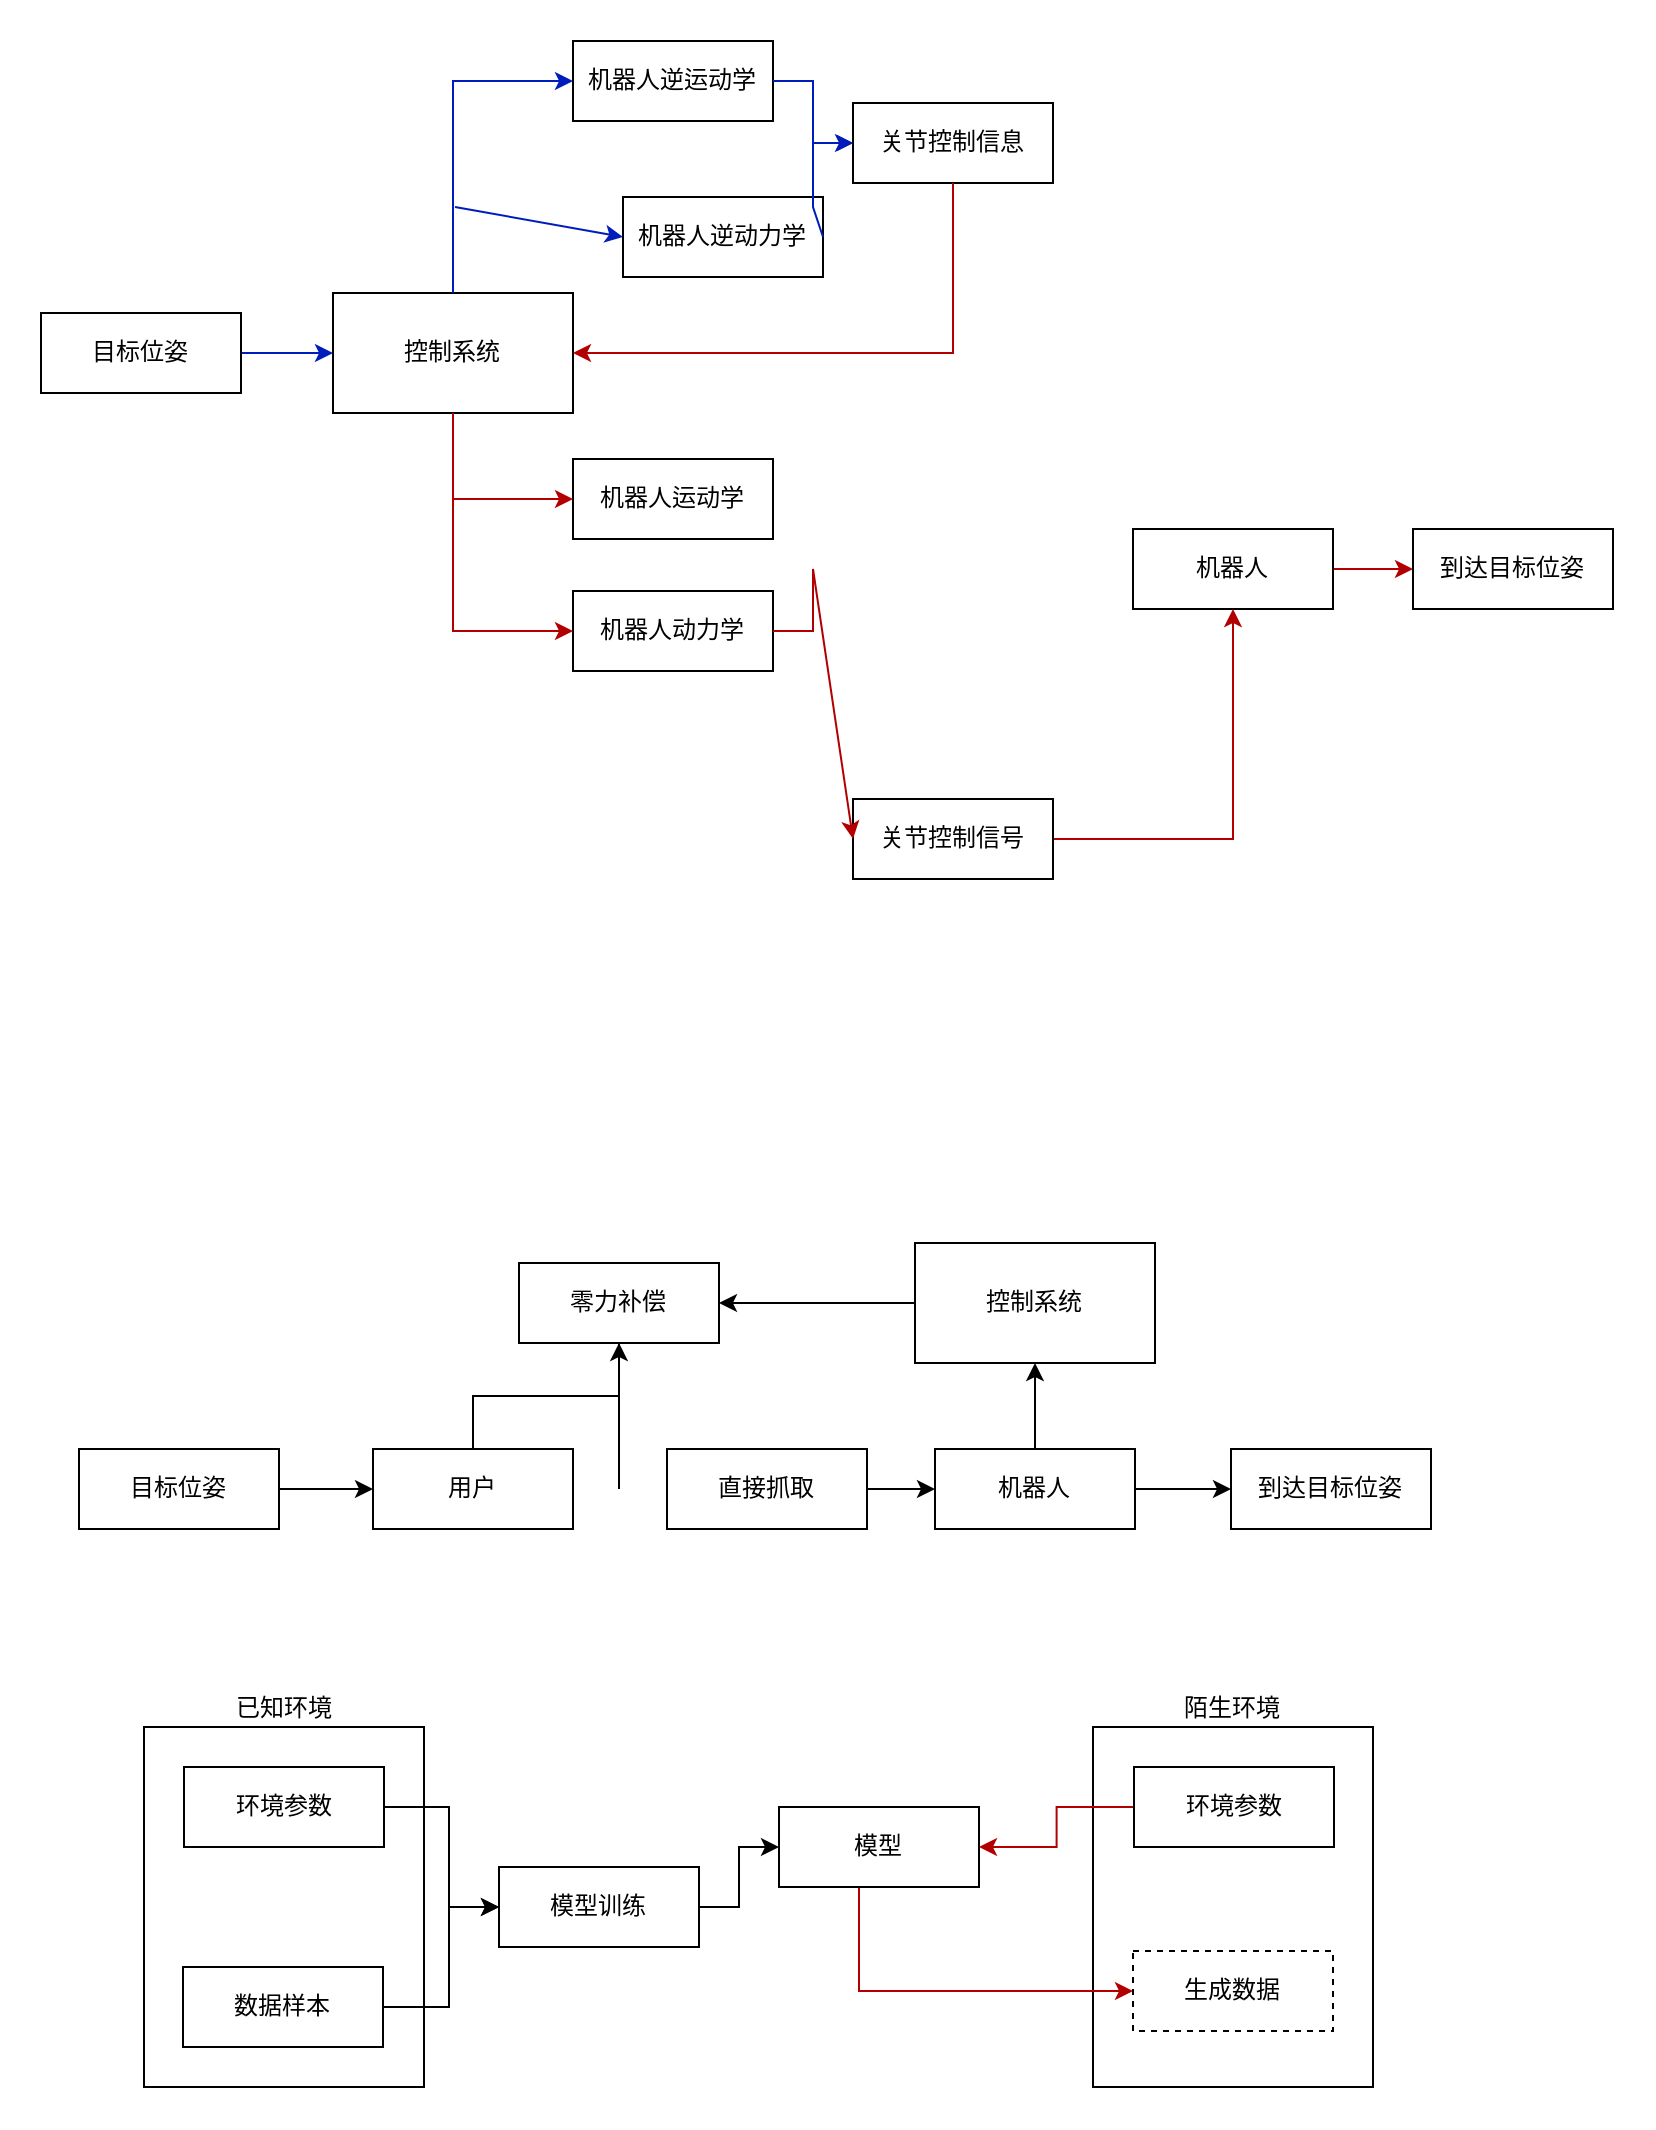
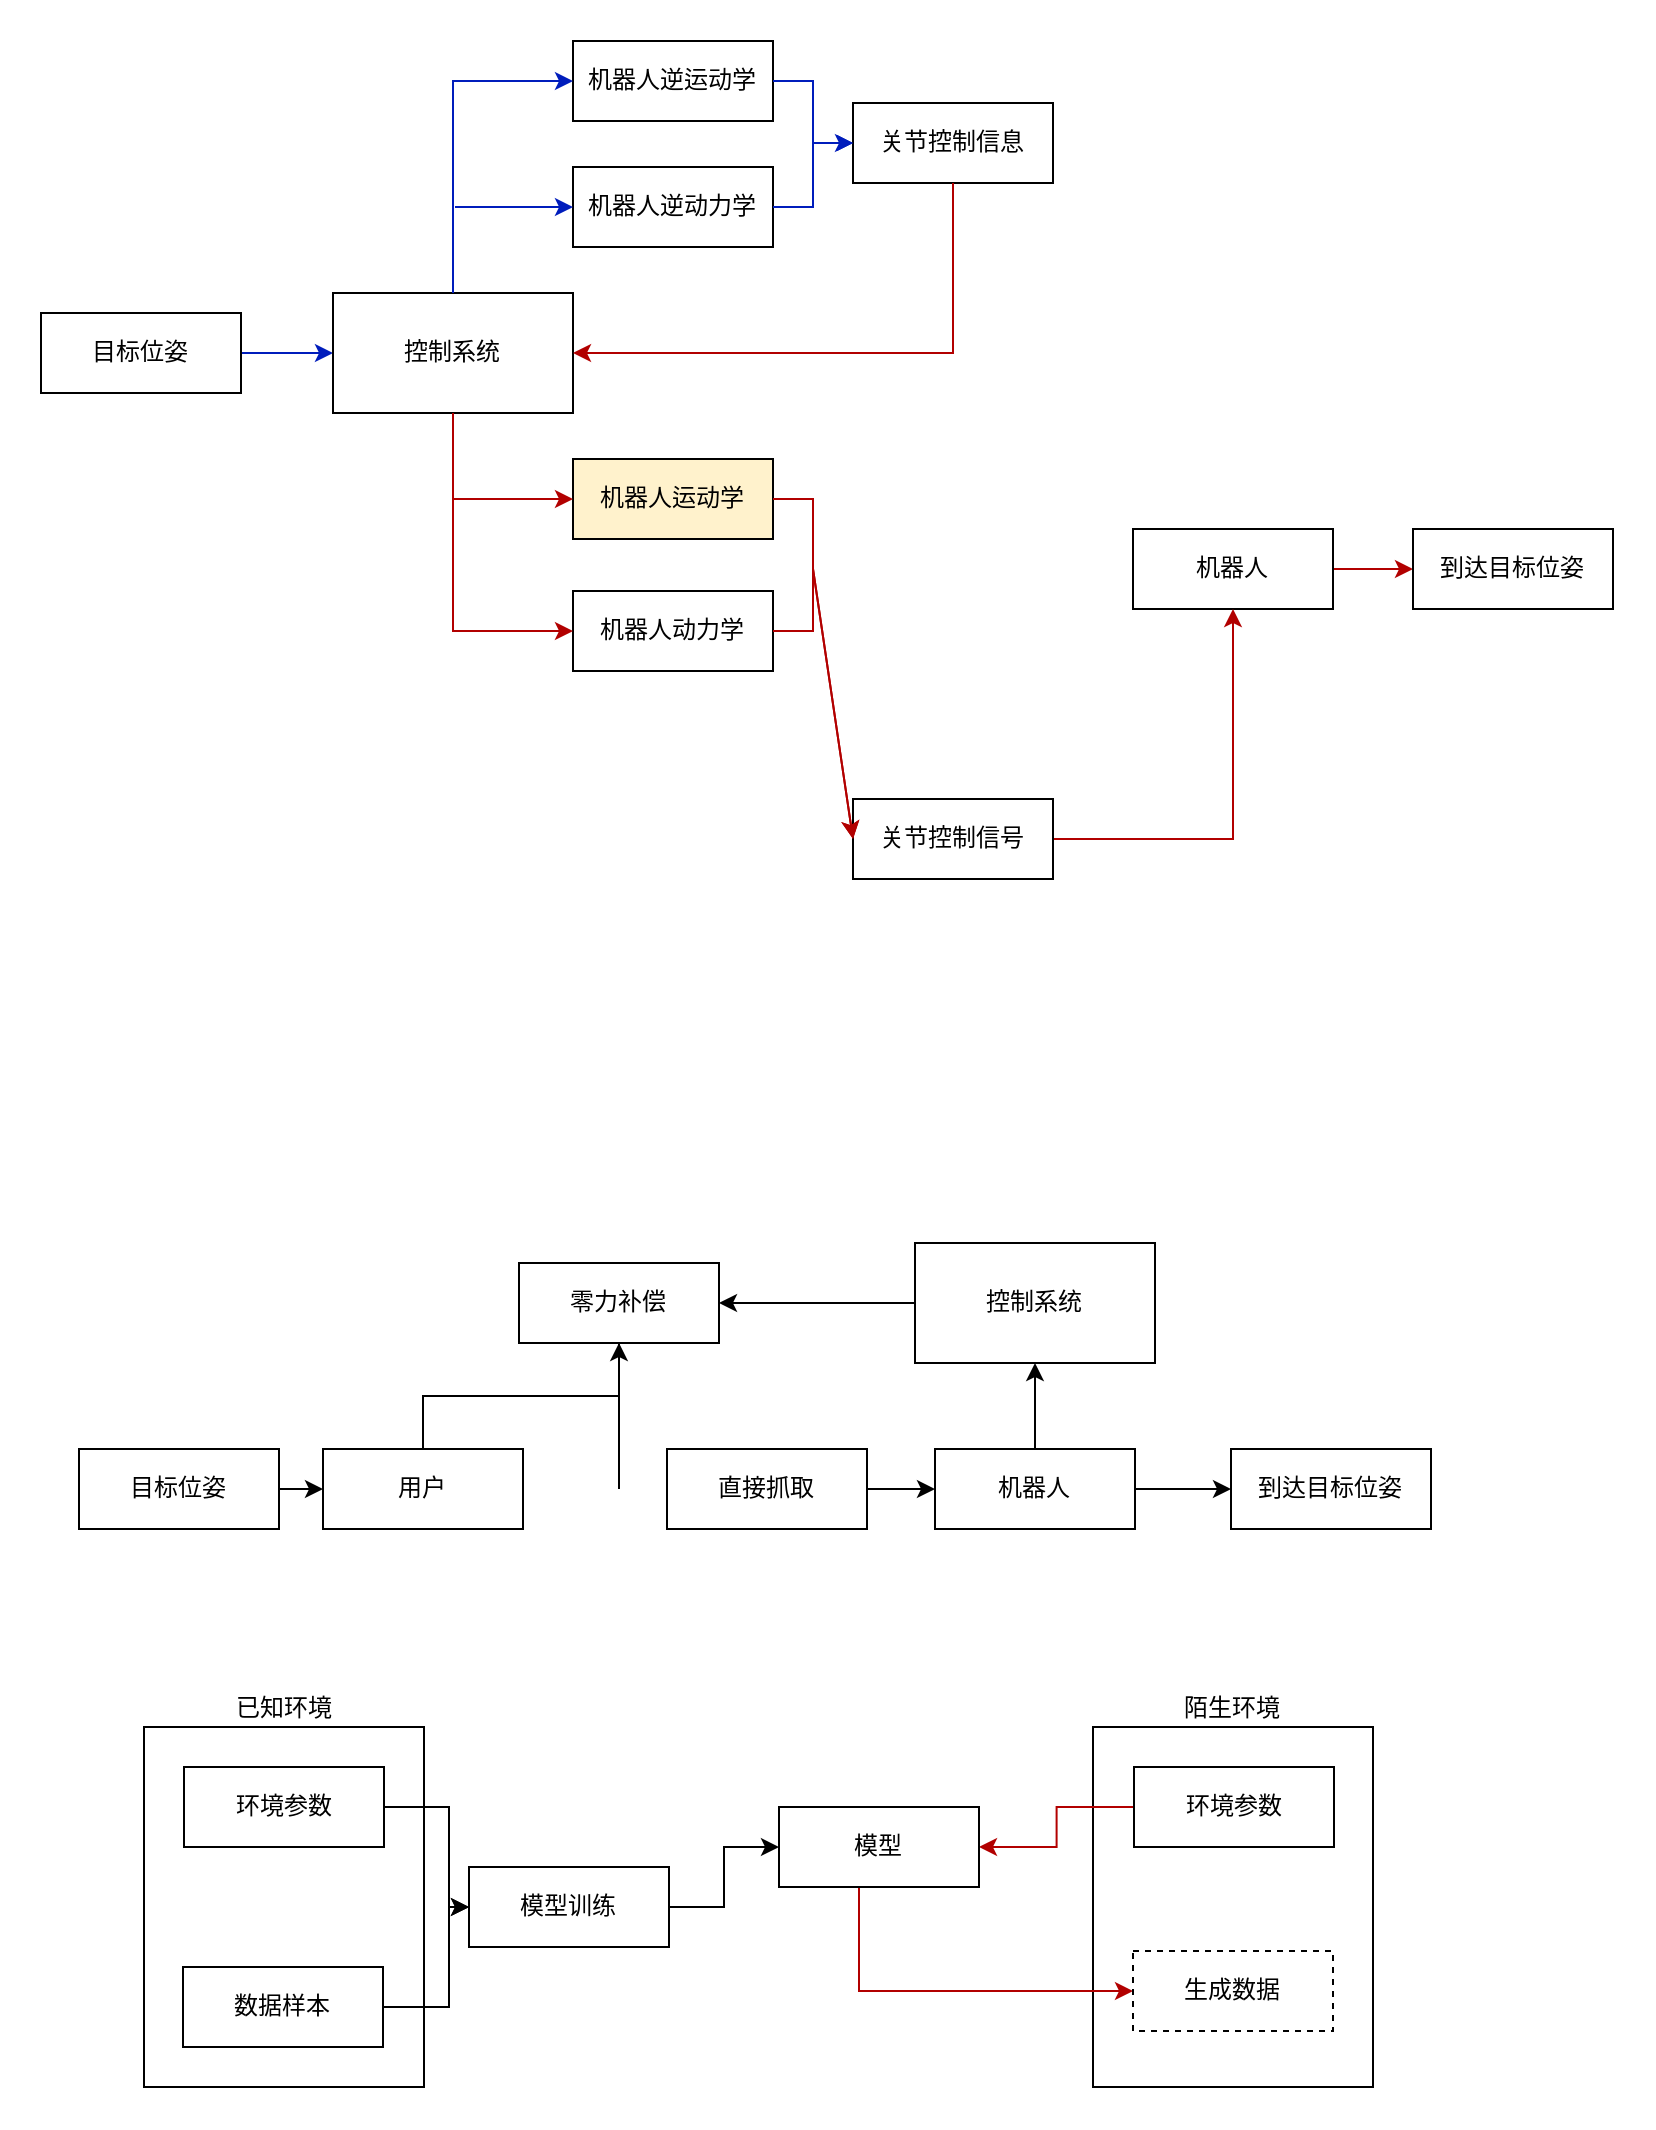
node "机器人逆动力学": moved (723, 237) -> (673, 207)
node "机器人运动学": fillcolor #ffffff -> #fff2cc
edge "机器人运动学" -> "关节控制信号": added
node "用户": moved (473, 1489) -> (423, 1489)
node "模型训练": moved (599, 1907) -> (569, 1907)
